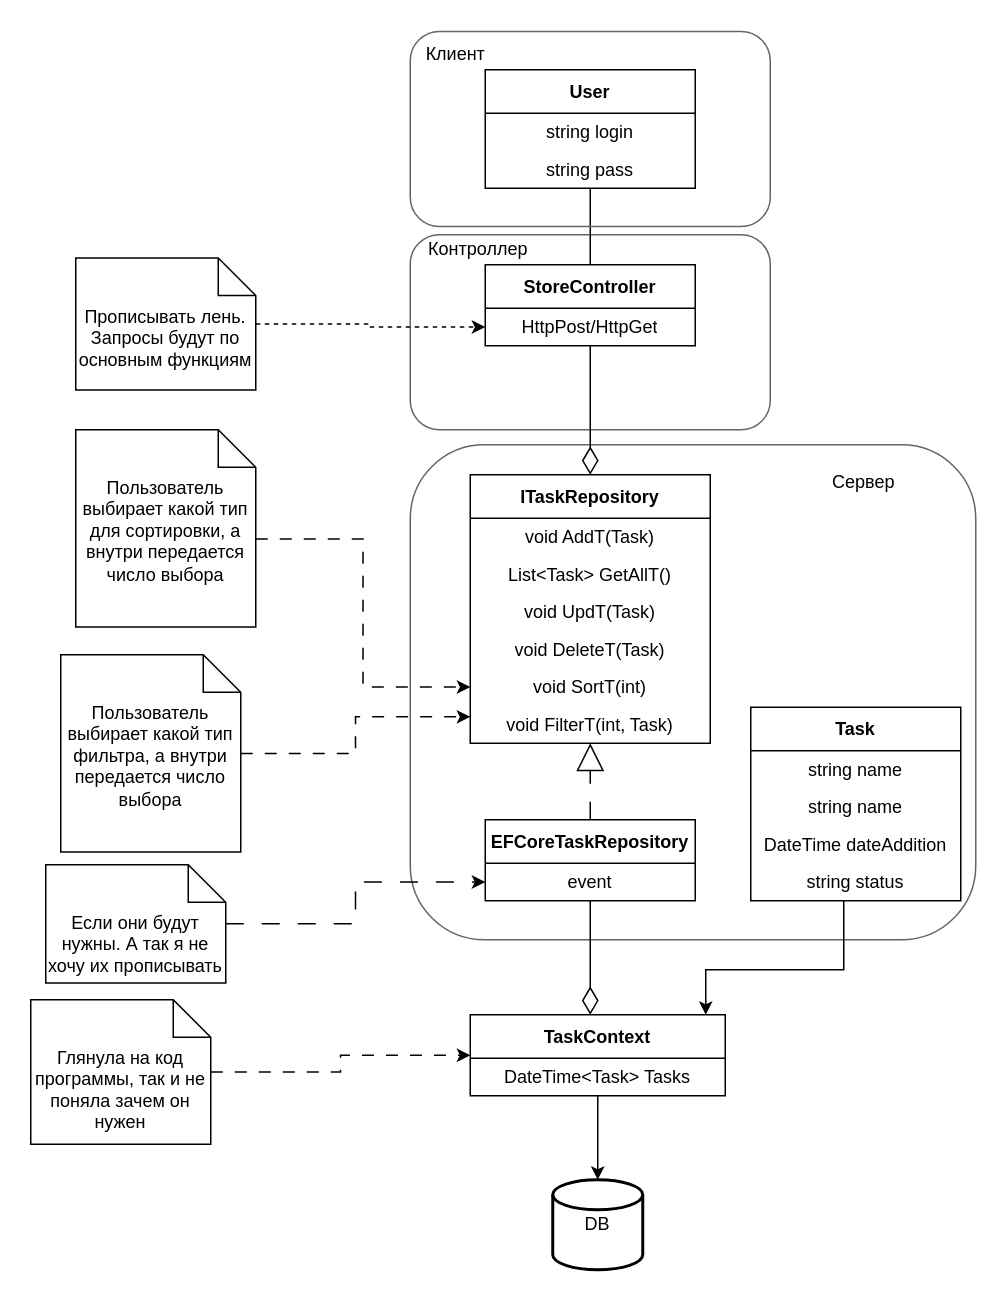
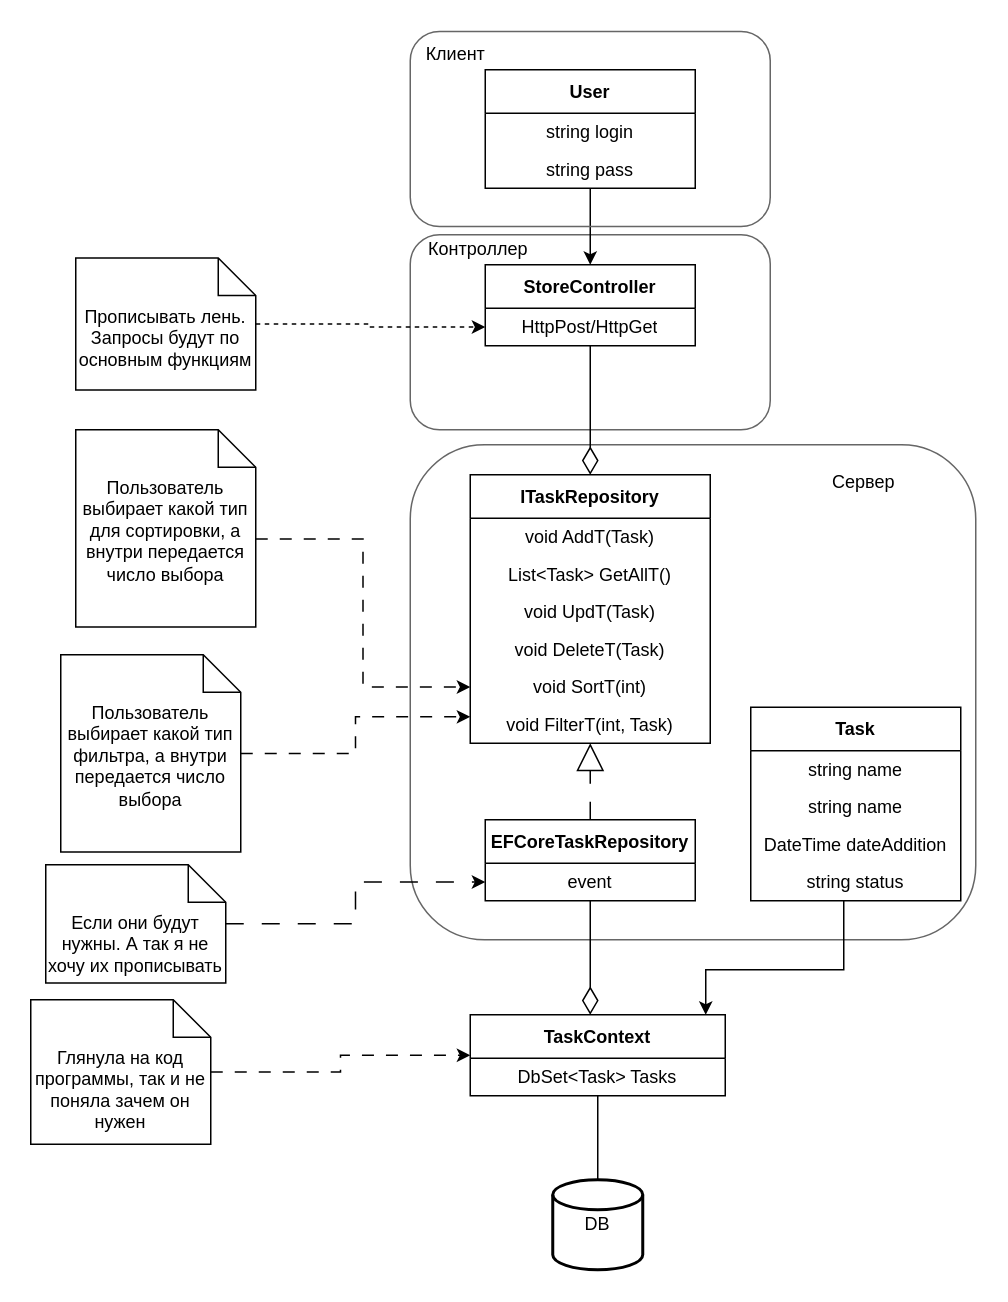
edge "User" -- "StoreController": arrowhead none -> classic
node "DateTime<Task> Tasks": label "DateTime<Task> Tasks" -> "DbSet<Task> Tasks"
edge "TaskContext" -> "DB": arrowhead classic -> none
